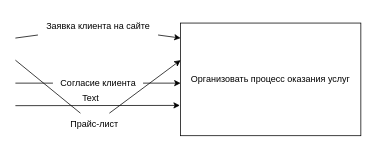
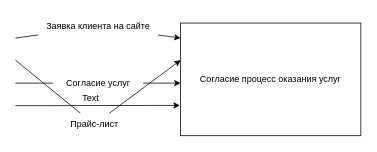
node "Организовать процесс оказания услуг": label "Организовать процесс оказания услуг" -> "Согласие процесс оказания услуг"
node "Согласие клиента": label "Согласие клиента" -> "Согласие услуг"
